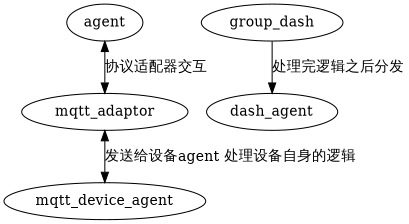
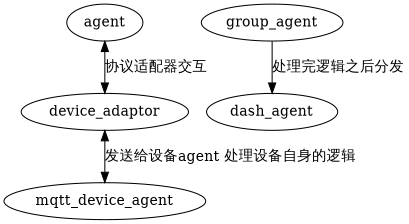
node "group_dash": label "group_dash" -> "group_agent"
node "mqtt_adaptor": label "mqtt_adaptor" -> "device_adaptor"
